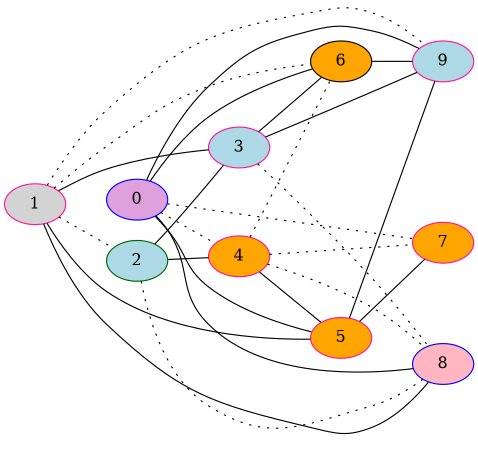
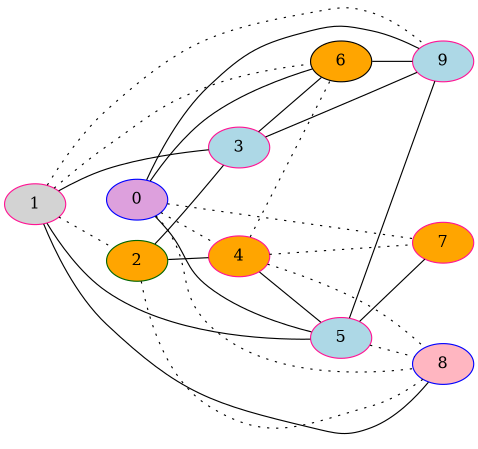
edge "3" -- "8": now "5" -- "8"
node "2": fillcolor lightblue -> orange
node "5": fillcolor orange -> lightblue
edge "0" -- "8": style solid -> dotted
